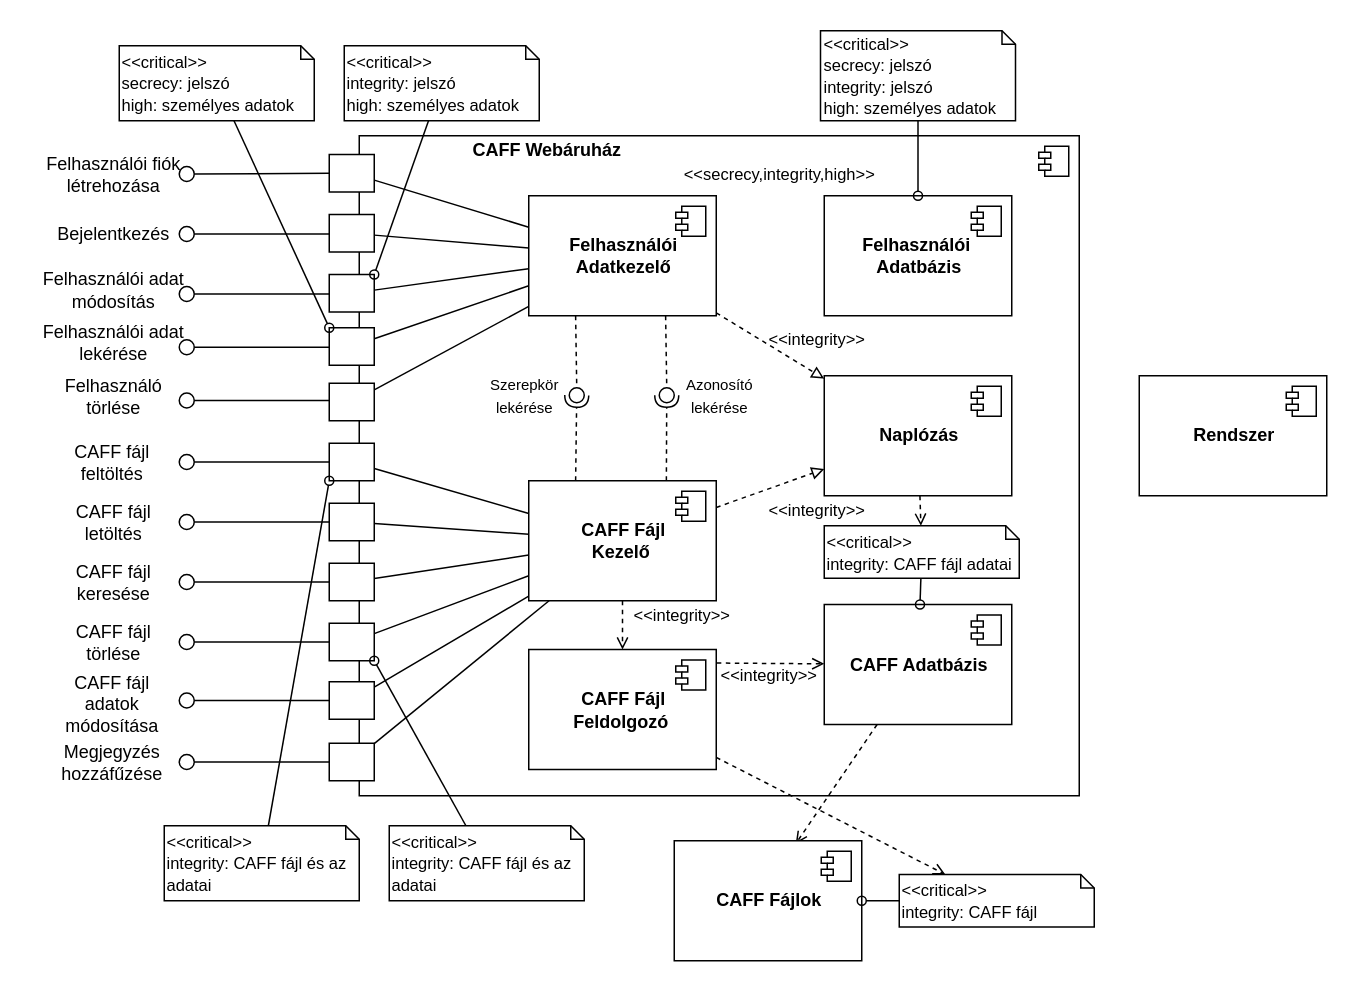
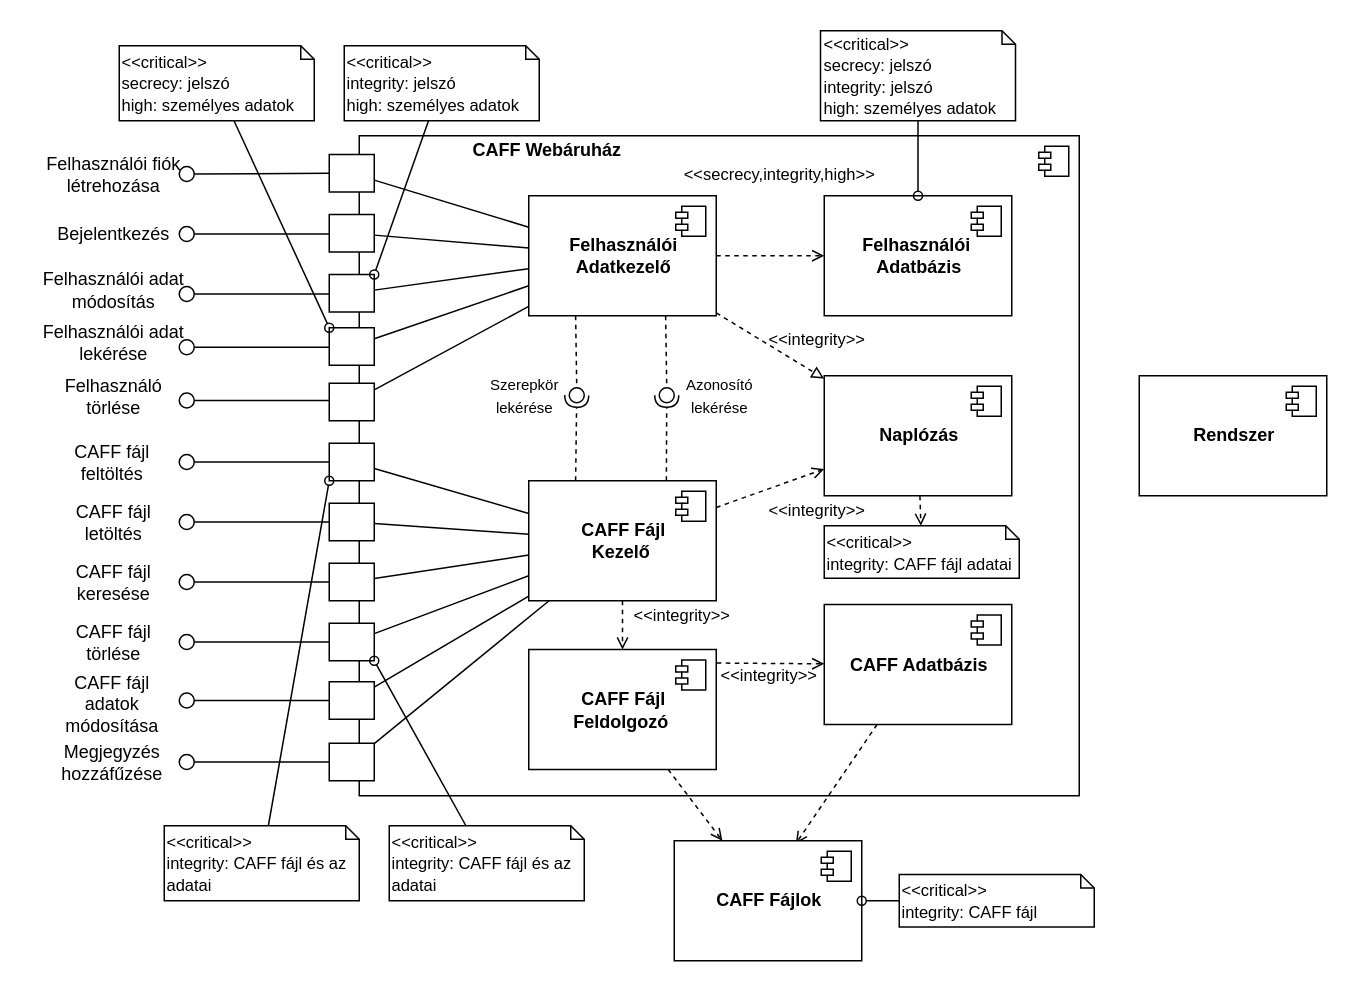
edge "Felhasználói Adatkezelő" -> "Felhasználói Adatbázis": added
edge "CAFF Fájl Kezelő" -> "Naplózás": arrowhead block -> open
edge "<<critical>> integrity: CAFF fájl adatai" -> "CAFF Adatbázis": removed
edge "CAFF Fájl Feldolgozó" -> "<<critical>> integrity: CAFF fájl": now "CAFF Fájl Feldolgozó" -> "CAFF Fájlok"
